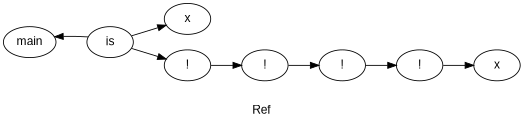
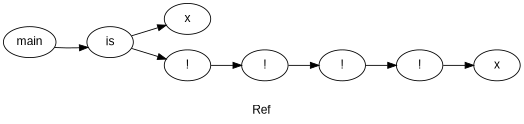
edge "is" -> "main": reversed
